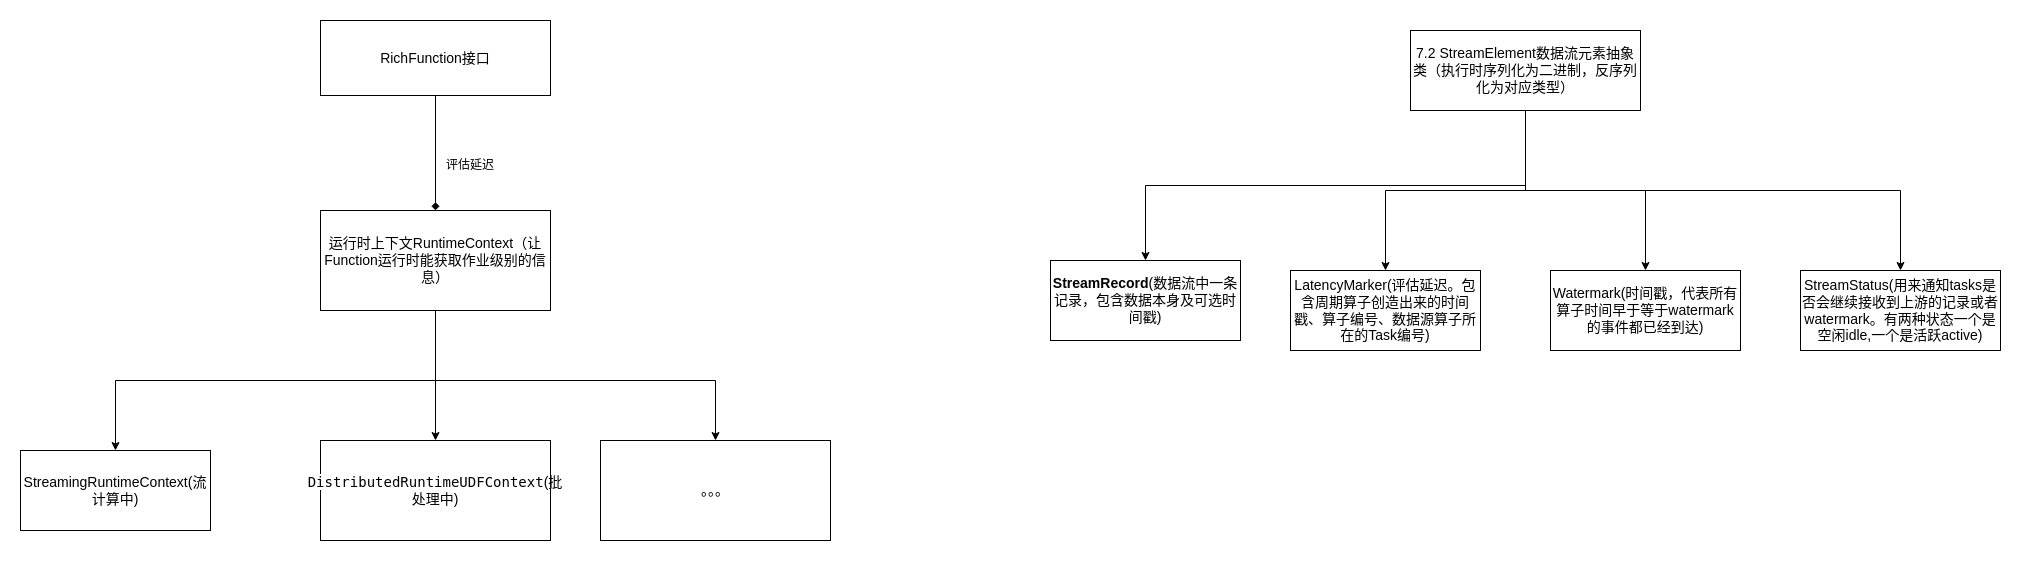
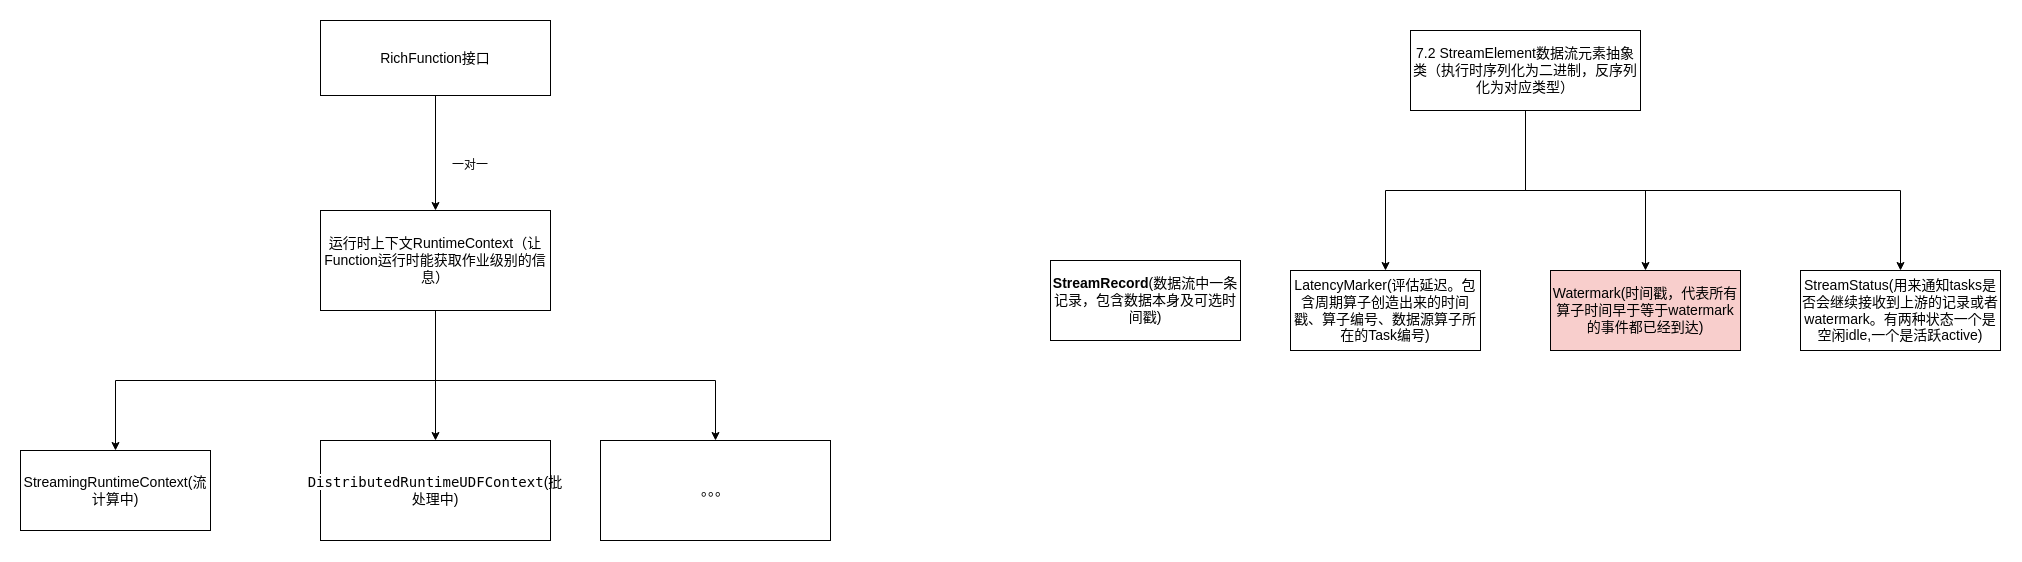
node "评估延迟": label "评估延迟" -> "一对一"
edge "7.2 StreamElement数据流元素抽象类（执行时序列化为二进制，反序列化为对应类型）" -> "StreamRecord(数据流中一条记录，包含数据本身及可选时间戳)": removed
edge "RichFunction接口" -> "运行时上下文RuntimeContext（让Function运行时能获取作业级别的信息）": arrowhead diamond -> classic
node "Watermark(时间戳，代表所有算子时间早于等于watermark的事件都已经到达)": fillcolor #ffffff -> #f8cecc
